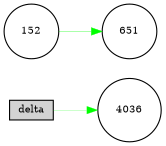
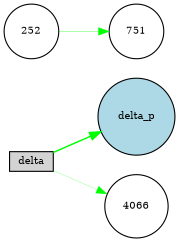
node "152": label "152" -> "252"
node "651": label "651" -> "751"
node "4036": label "4036" -> "4066"
node "delta_p": added
